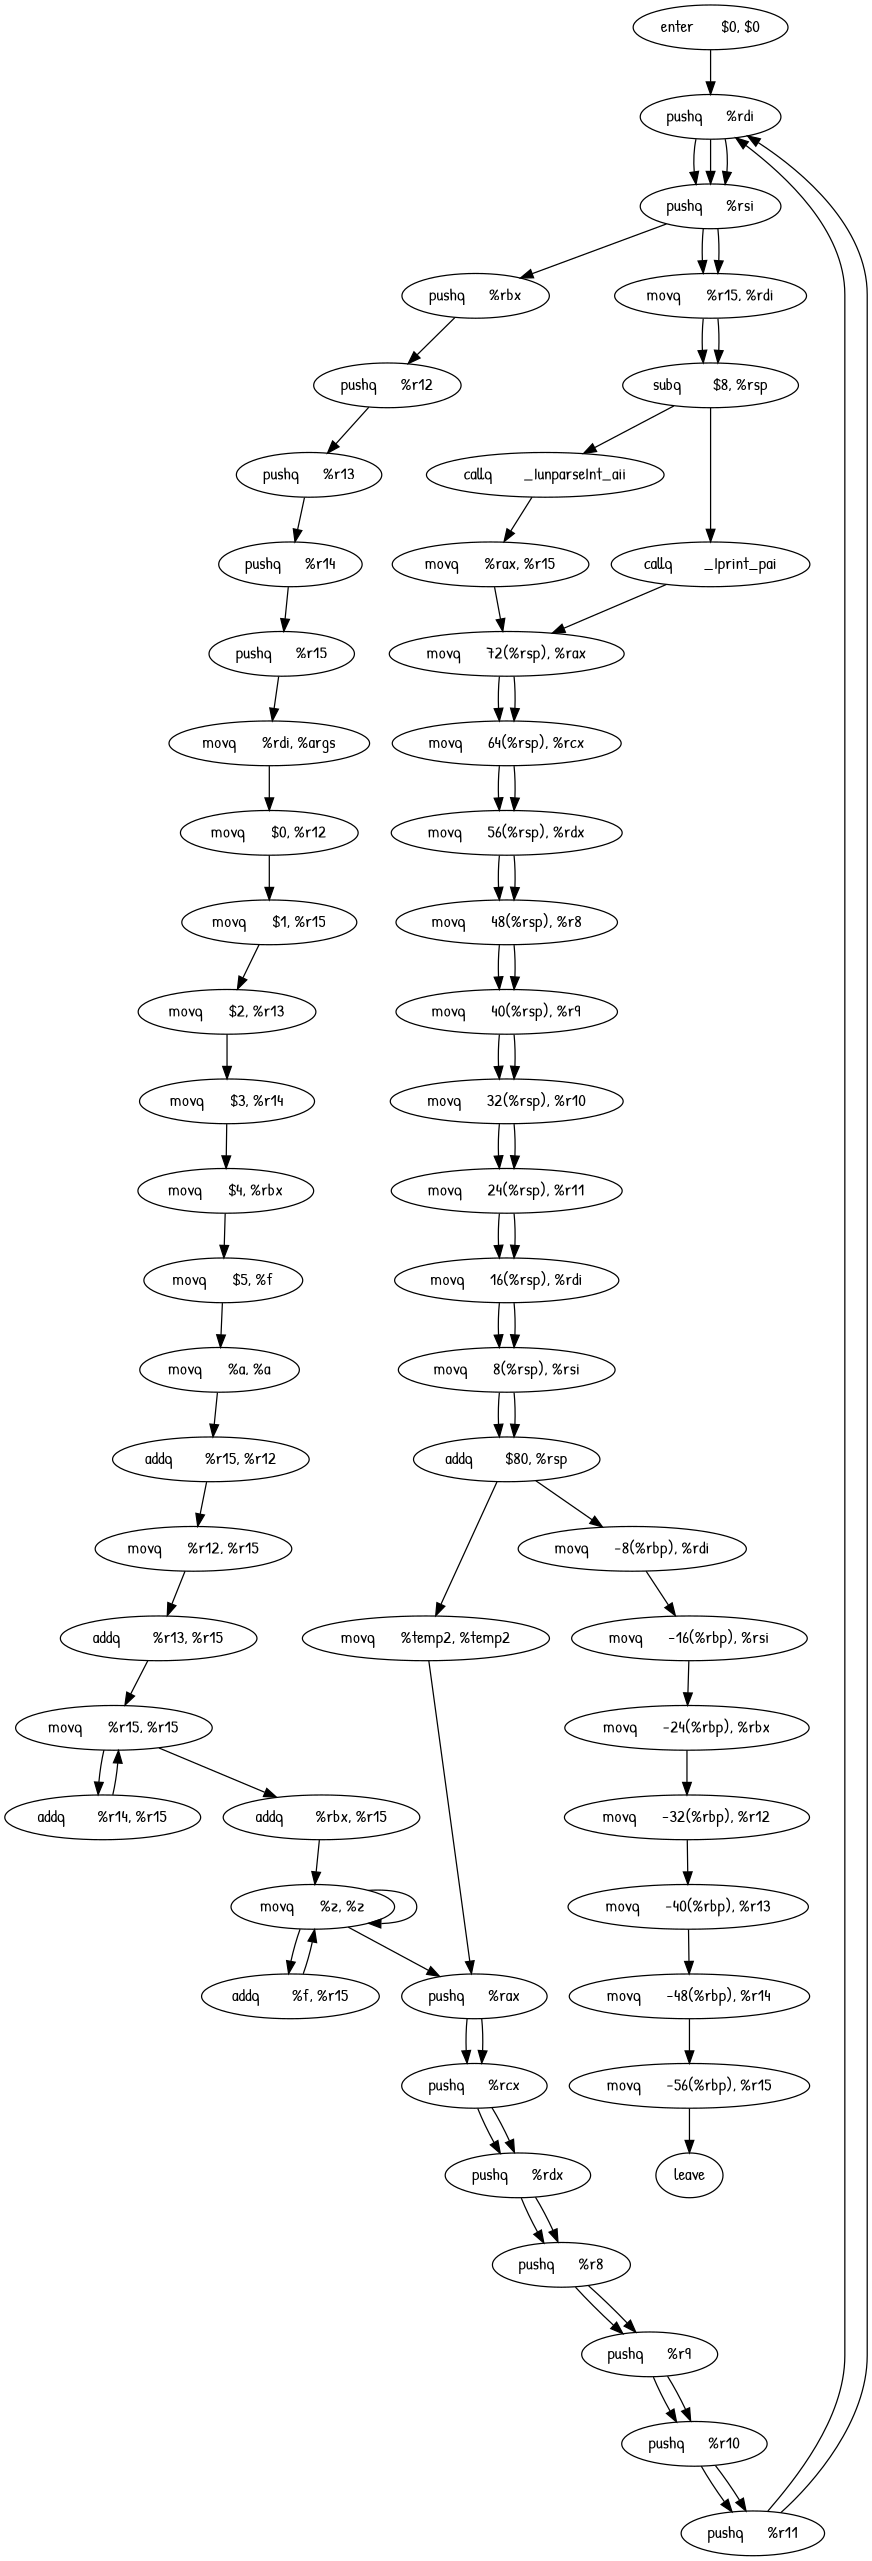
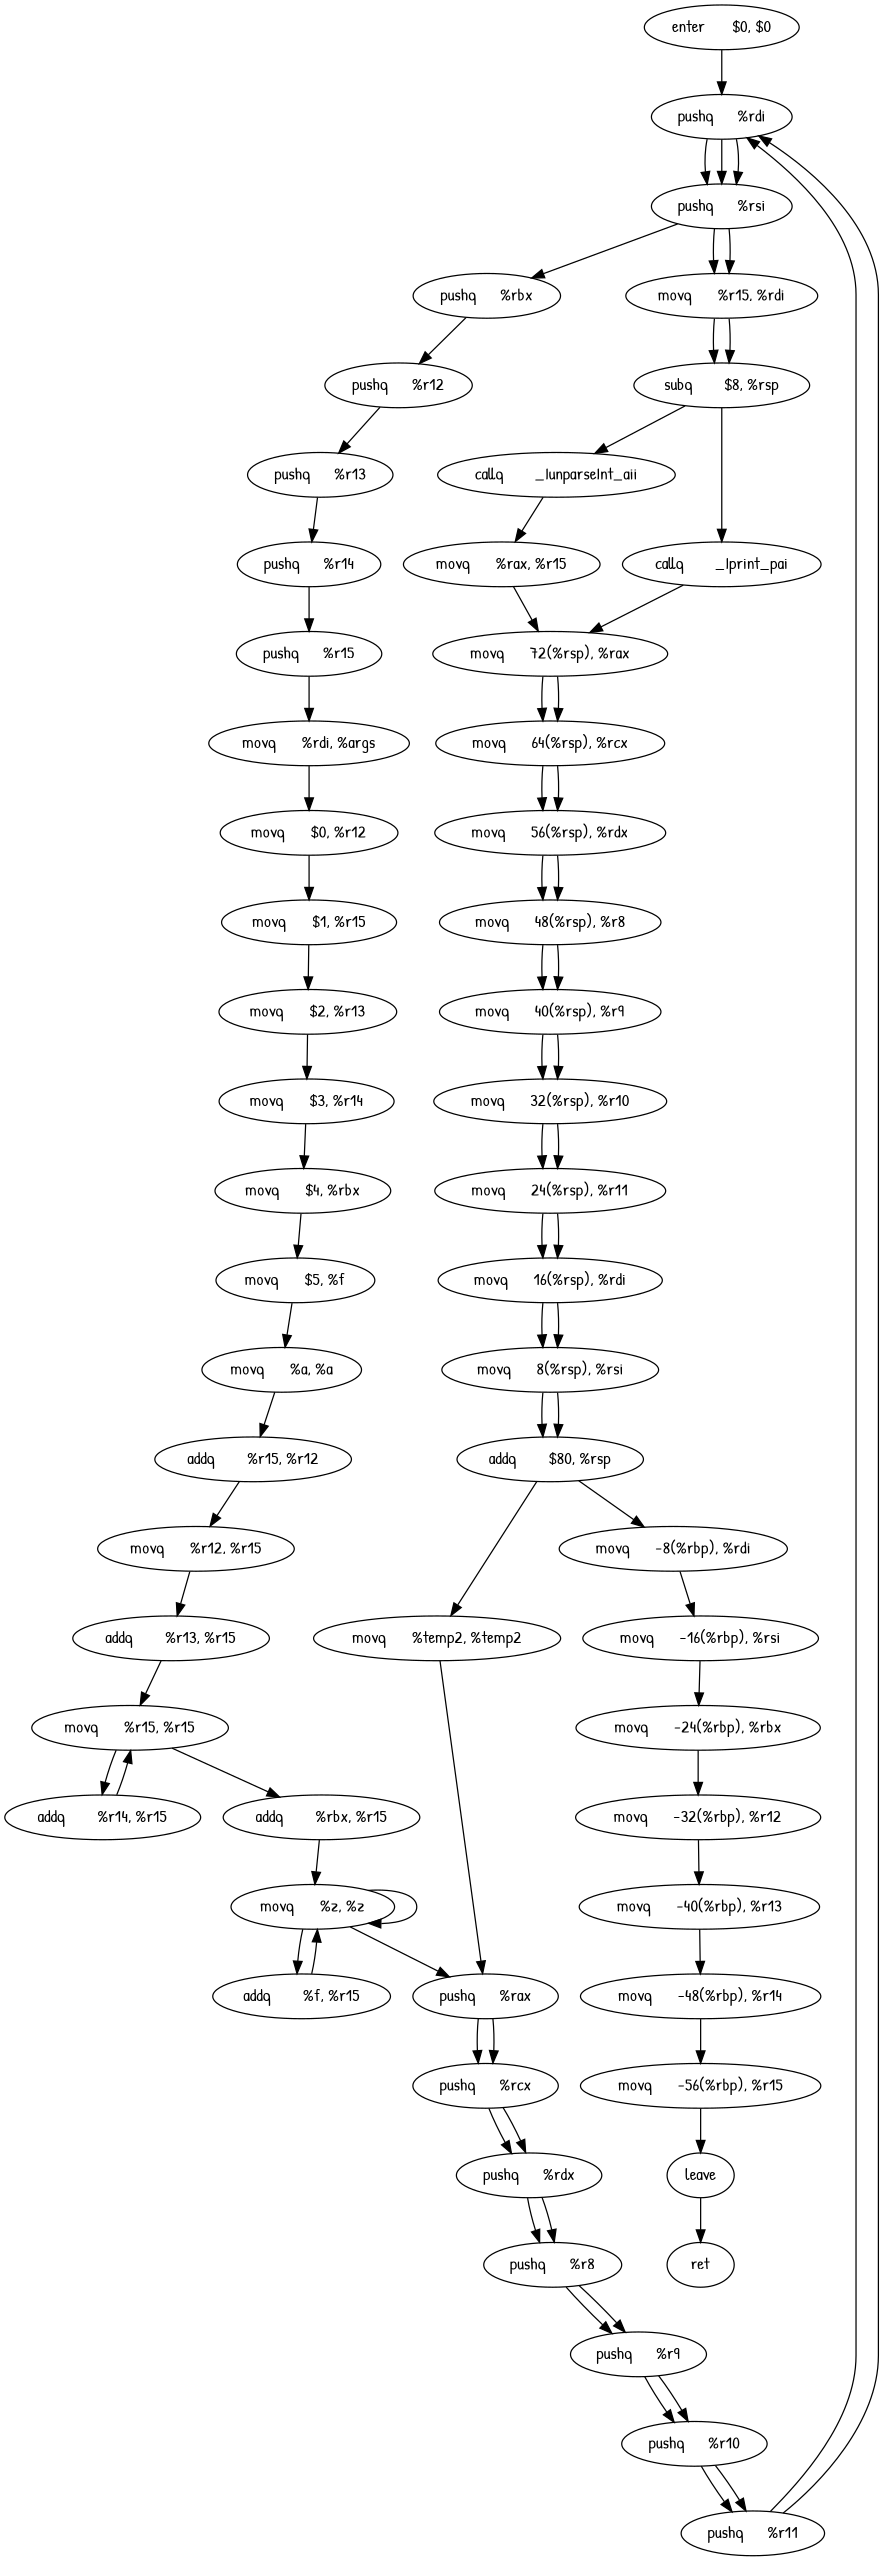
node "ret": added
